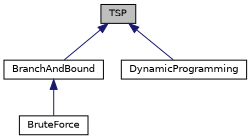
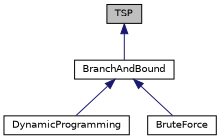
edge "DynamicProgramming" -> "TSP": now "DynamicProgramming" -> "BranchAndBound"
